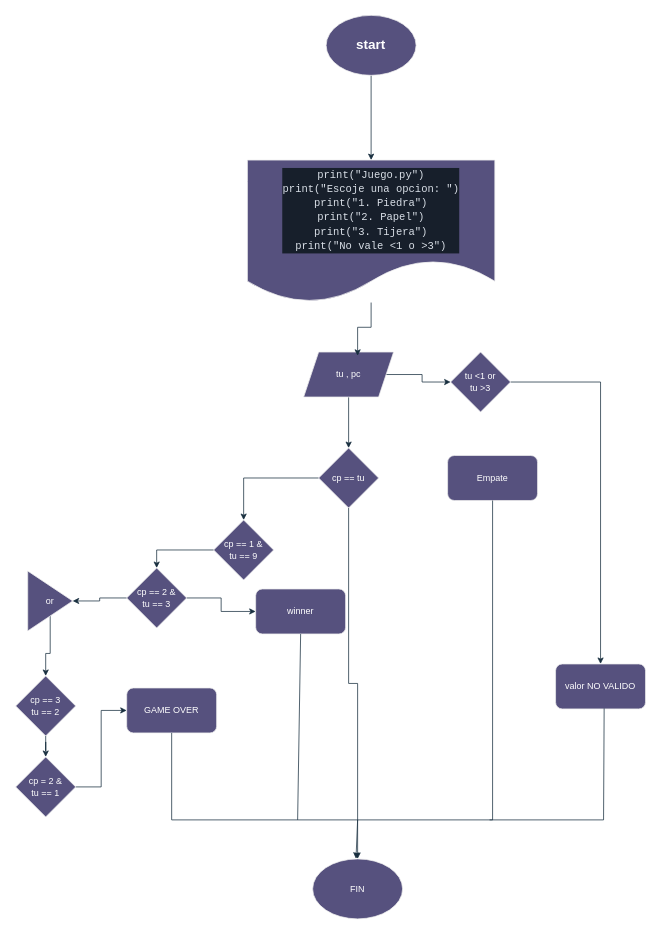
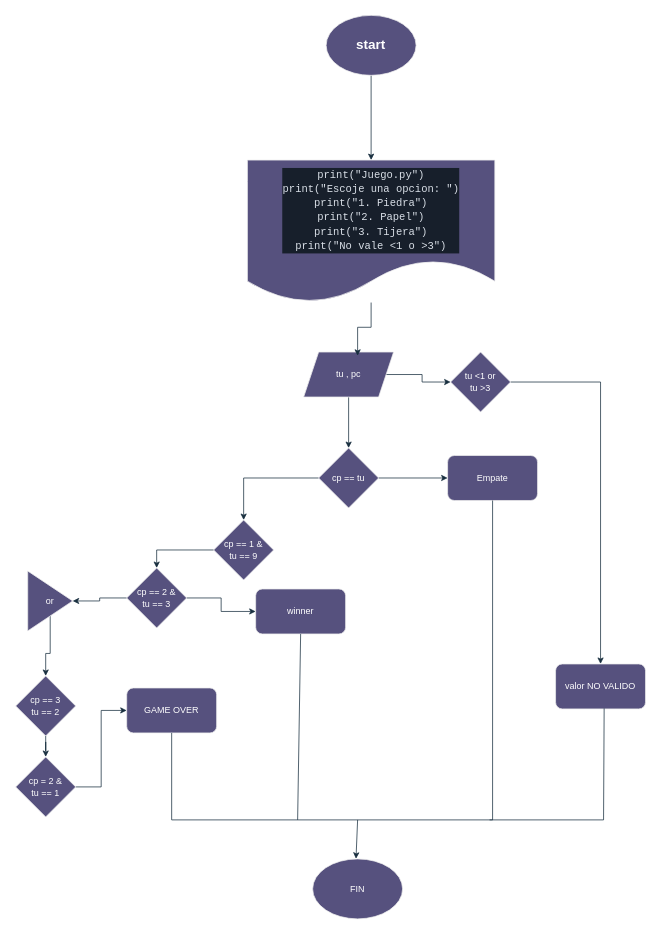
edge "cp == tu" -> "FIN": now "cp == tu" -> "Empate"
